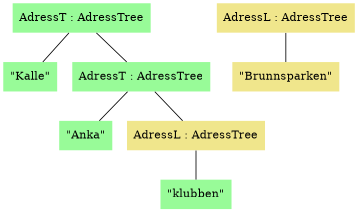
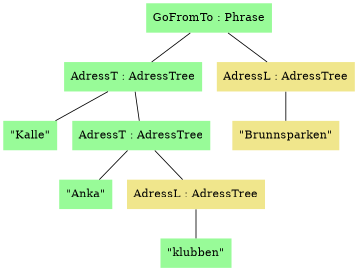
node "GoFromTo : Phrase": added
